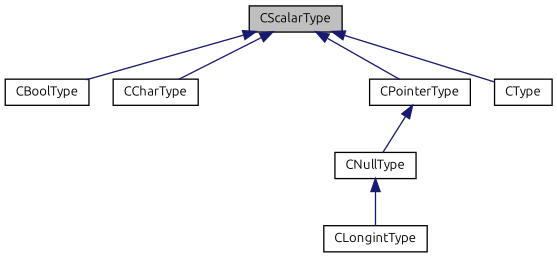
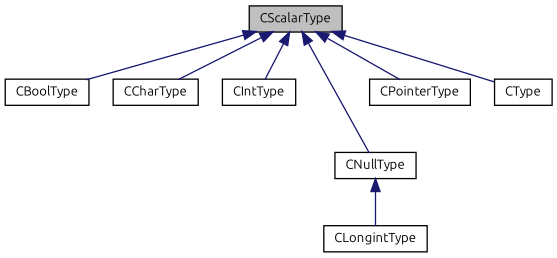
node "CIntType": added
edge "CNullType" -> "CPointerType": now "CNullType" -> "CScalarType"
